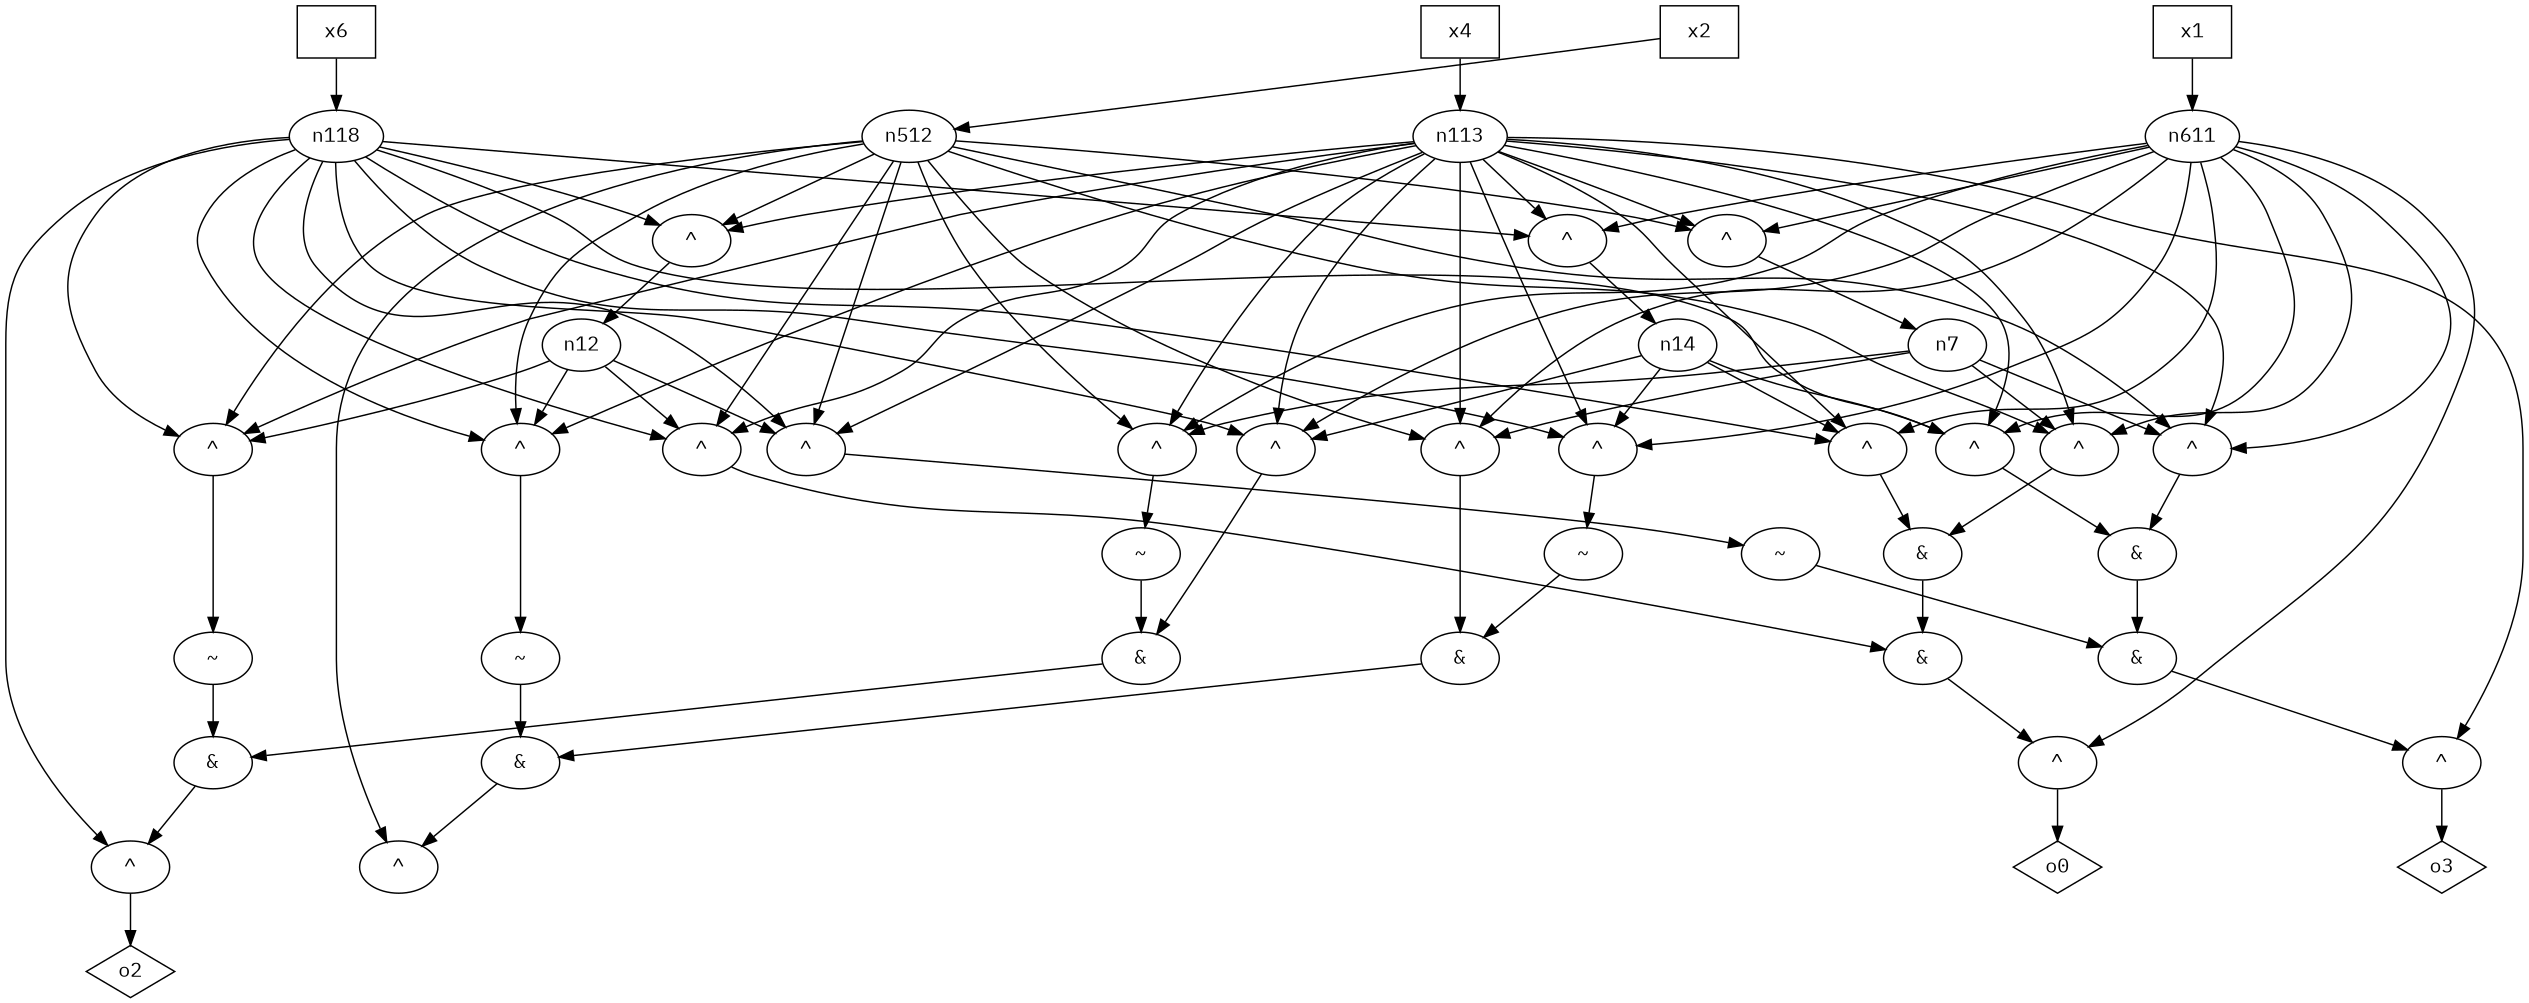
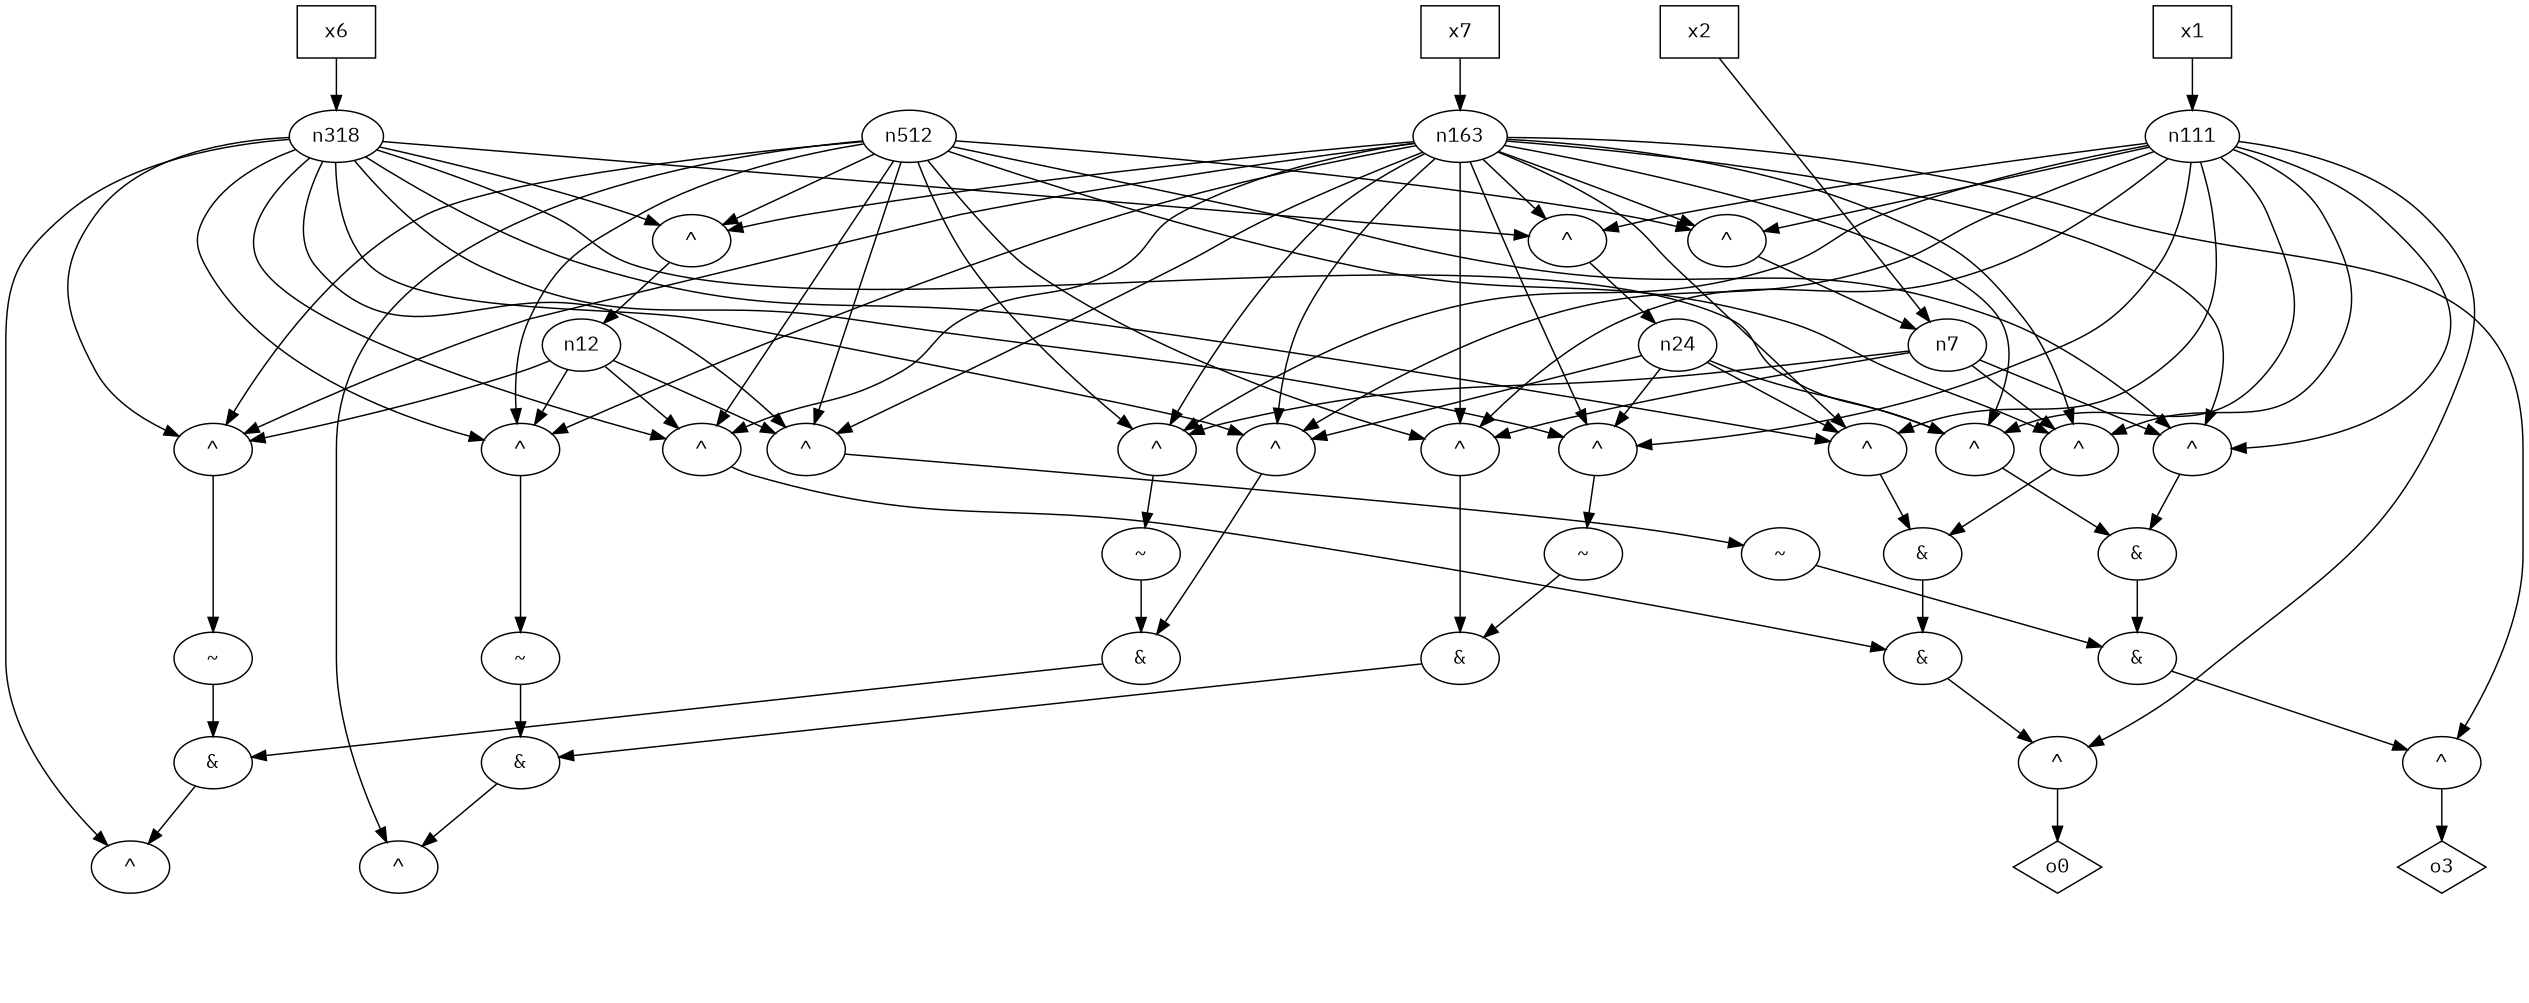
node "x4": label "x4" -> "x7"
edge "x2" -> "n512": now "x2" -> "n7"
node "n118": label "n118" -> "n318"
node "n113": label "n113" -> "n163"
node "n611": label "n611" -> "n111"
node "n14": label "n14" -> "n24"
node "o2": removed
